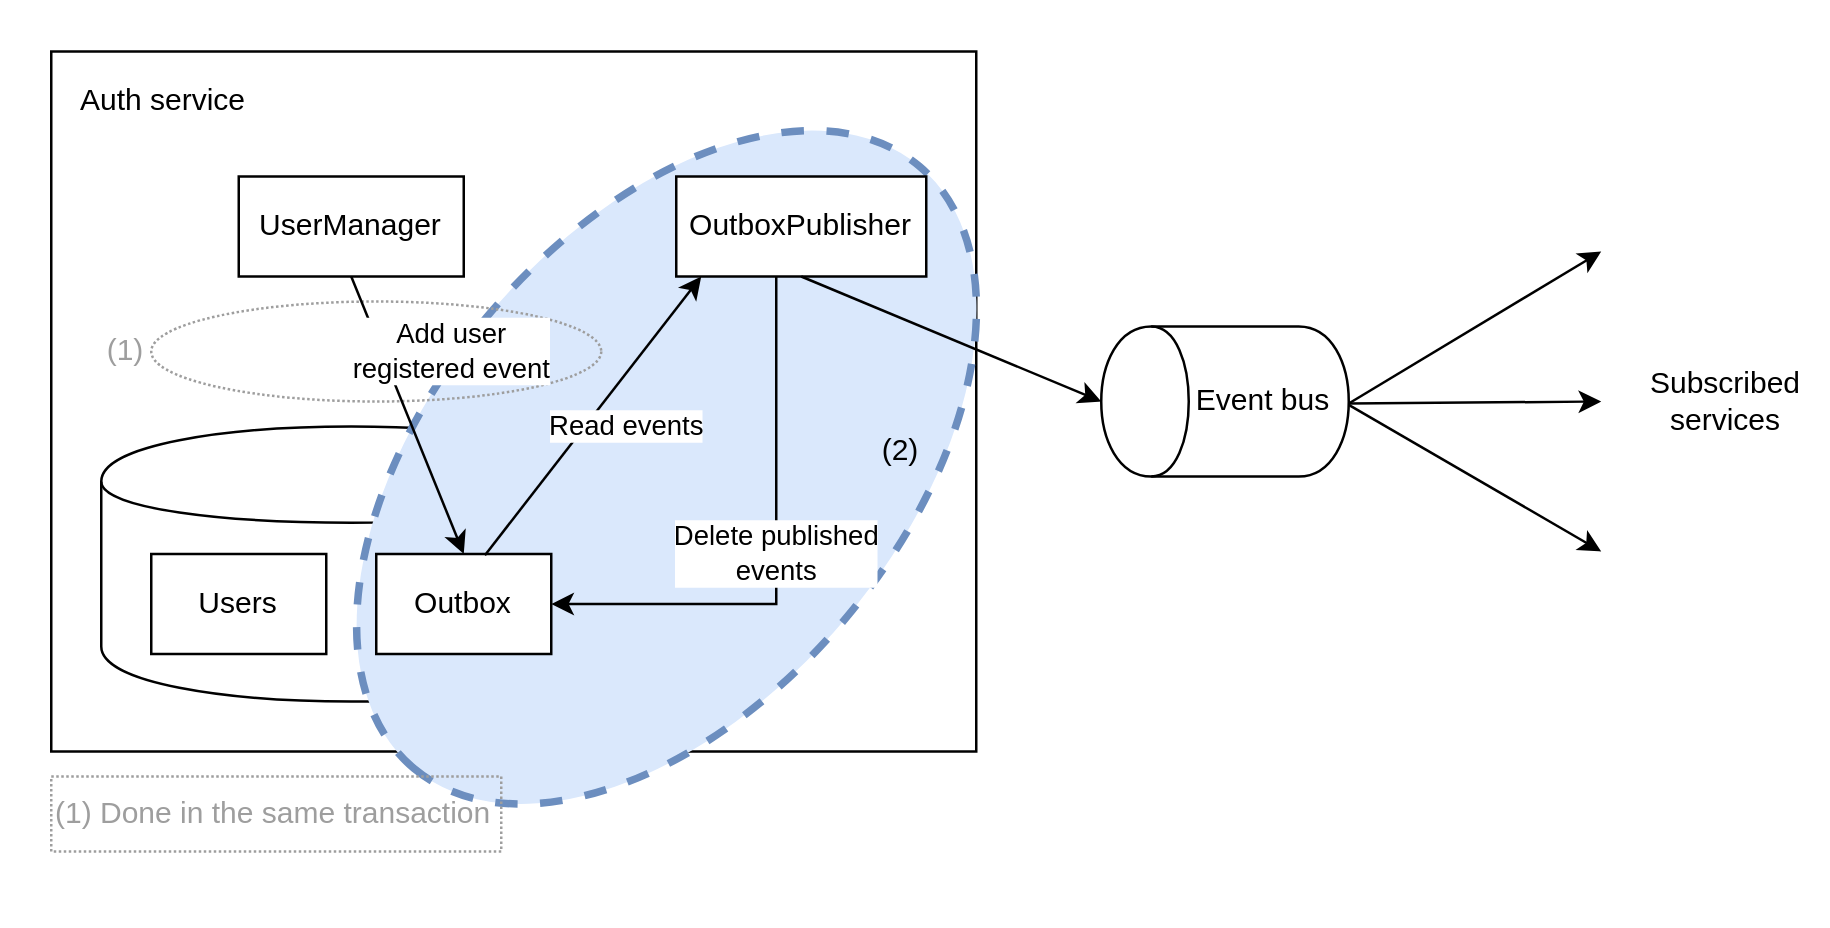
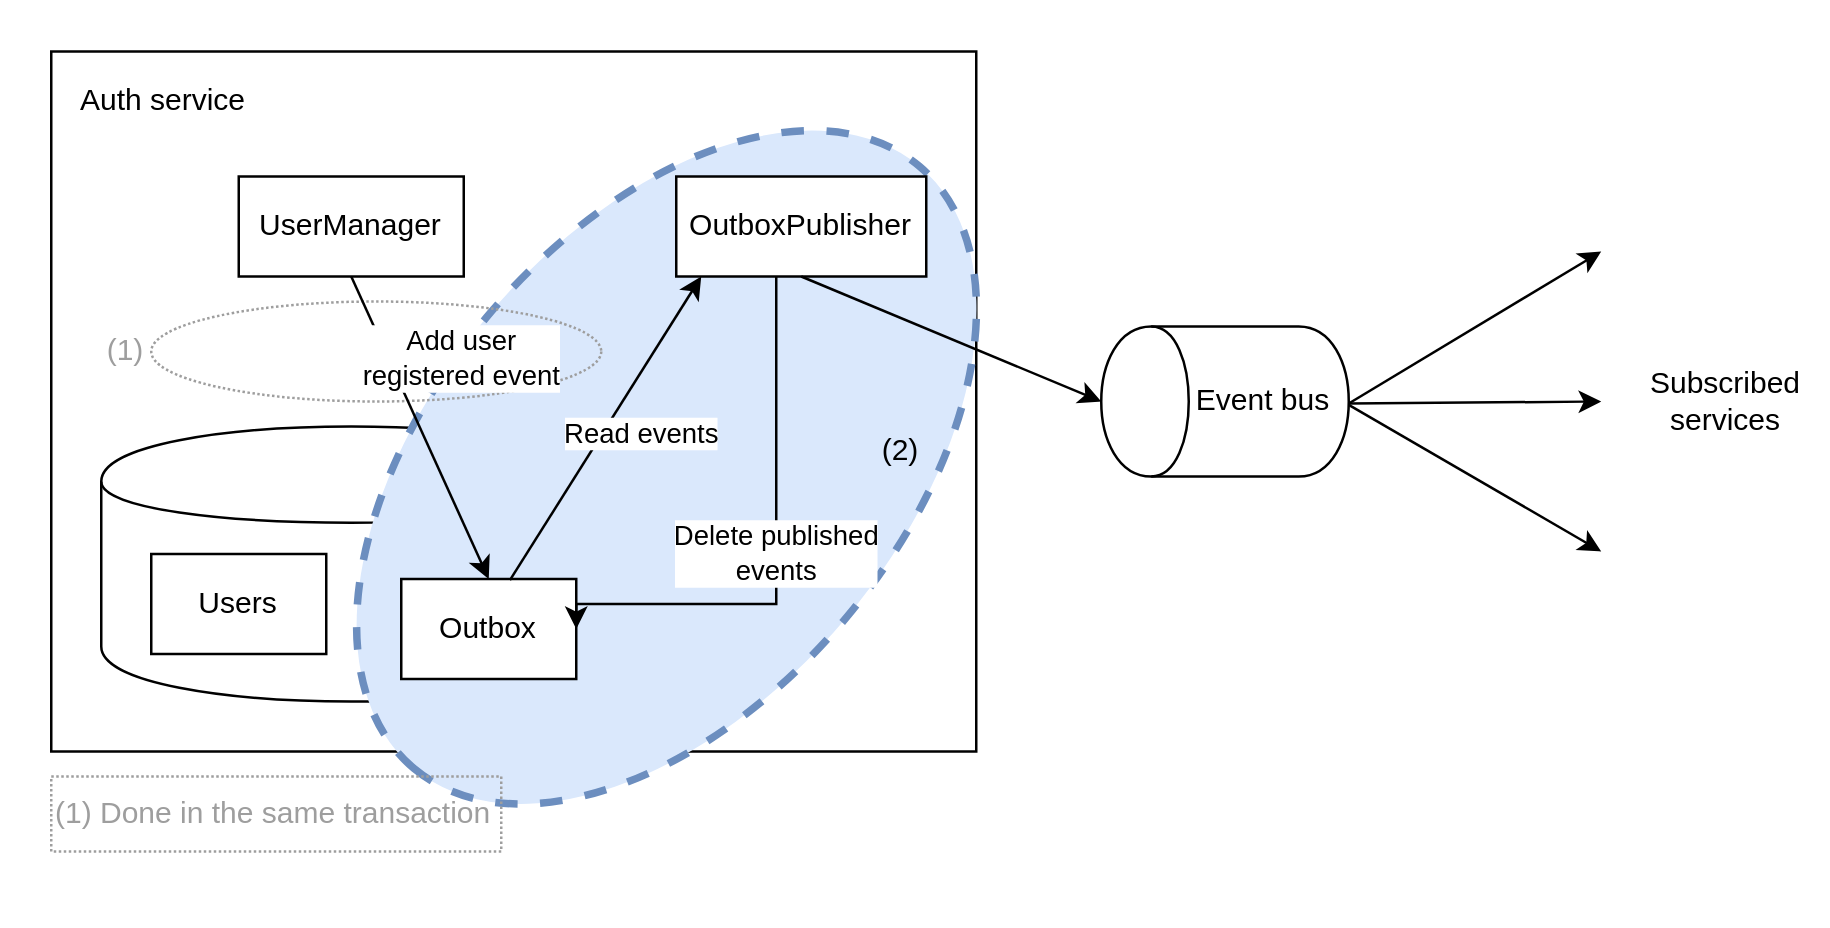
node "Outbox": moved (464, 604) -> (489, 629)
